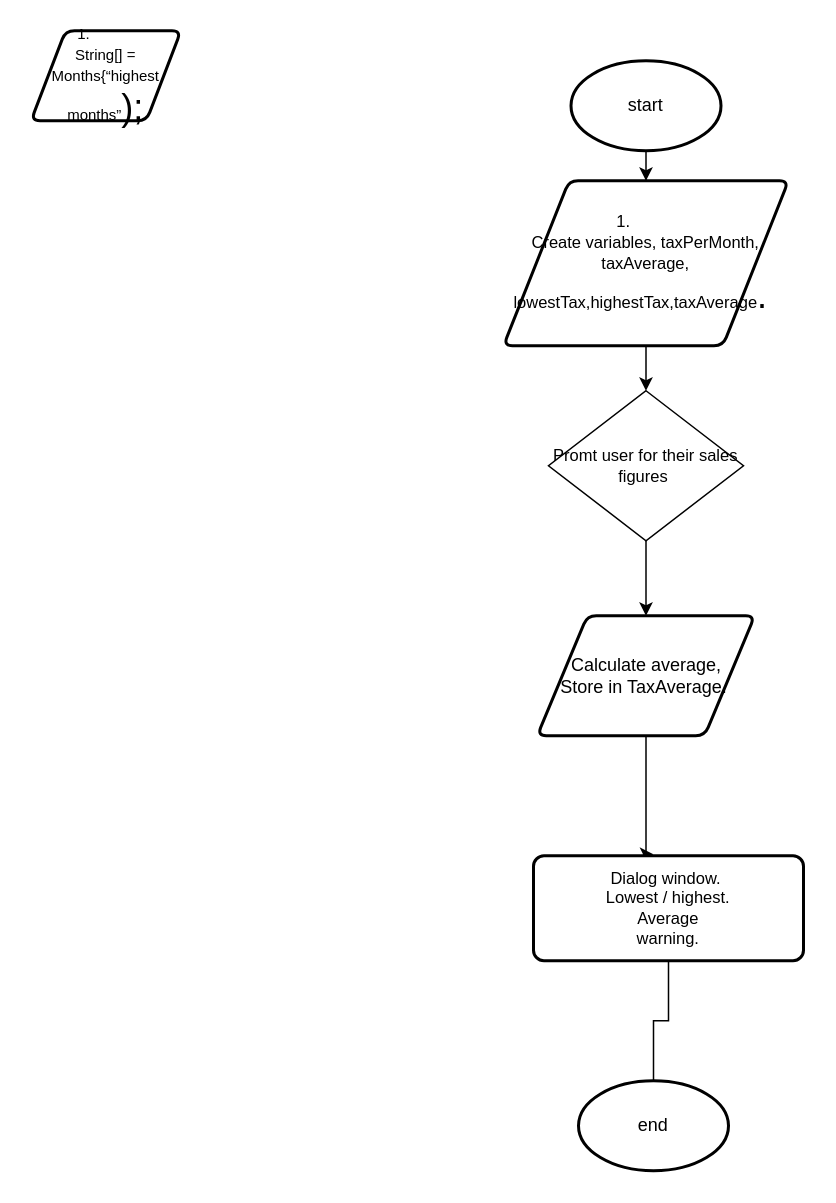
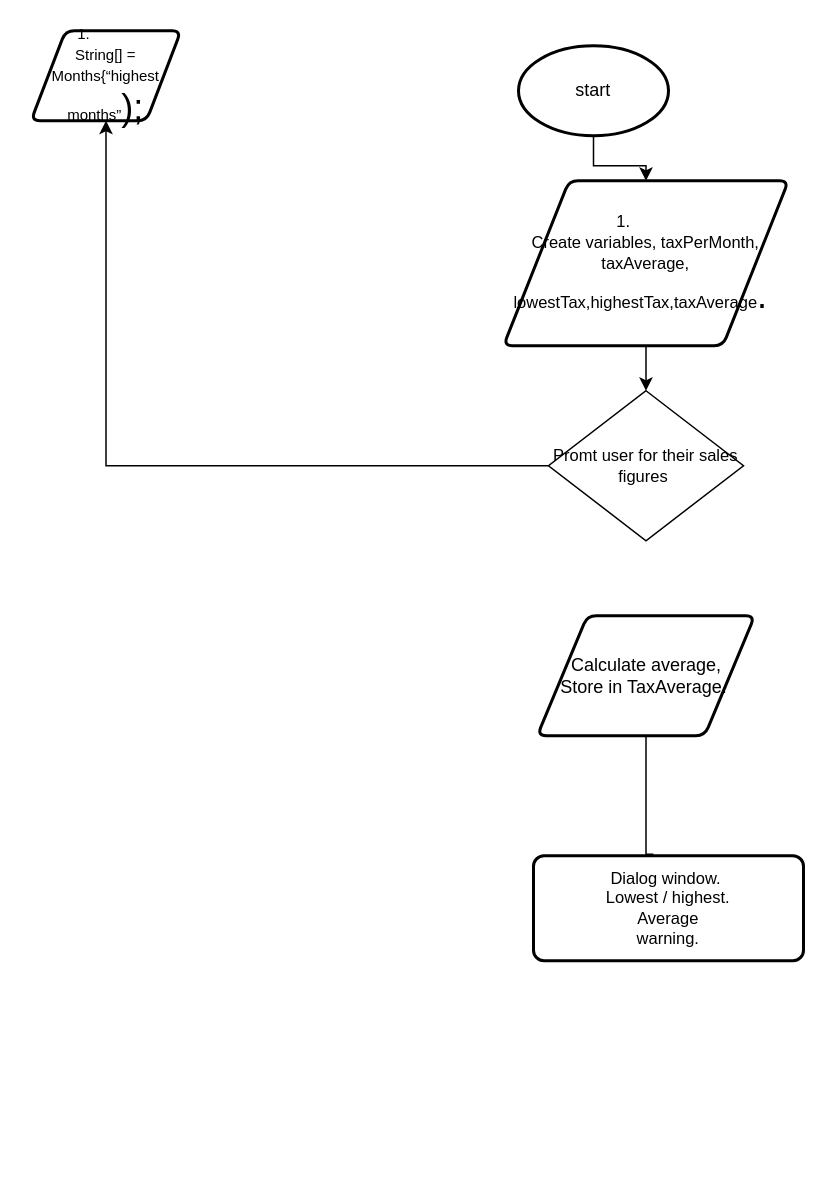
node "start": moved (646, 106) -> (593, 91)
edge "Promt user for their sales figures" -> "Calculate average, Store in TaxAverage.": now "Promt user for their sales figures" -> "1. String[] = Months{“highest months”);"
edge "Calculate average, Store in TaxAverage." -> "Dialog window. Lowest / highest. Average warning.": arrowhead classic -> none
edge "Dialog window. Lowest / highest. Average warning." -- "end": removed
node "end": removed
